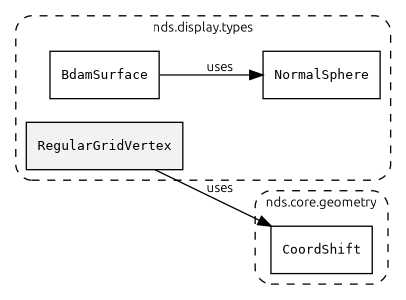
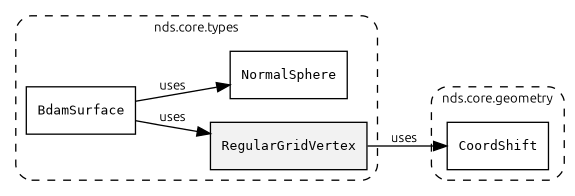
cluster "nds.display.types": label "nds.display.types" -> "nds.core.types"
edge "BdamSurface" -> "RegularGridVertex": added, label "uses"
